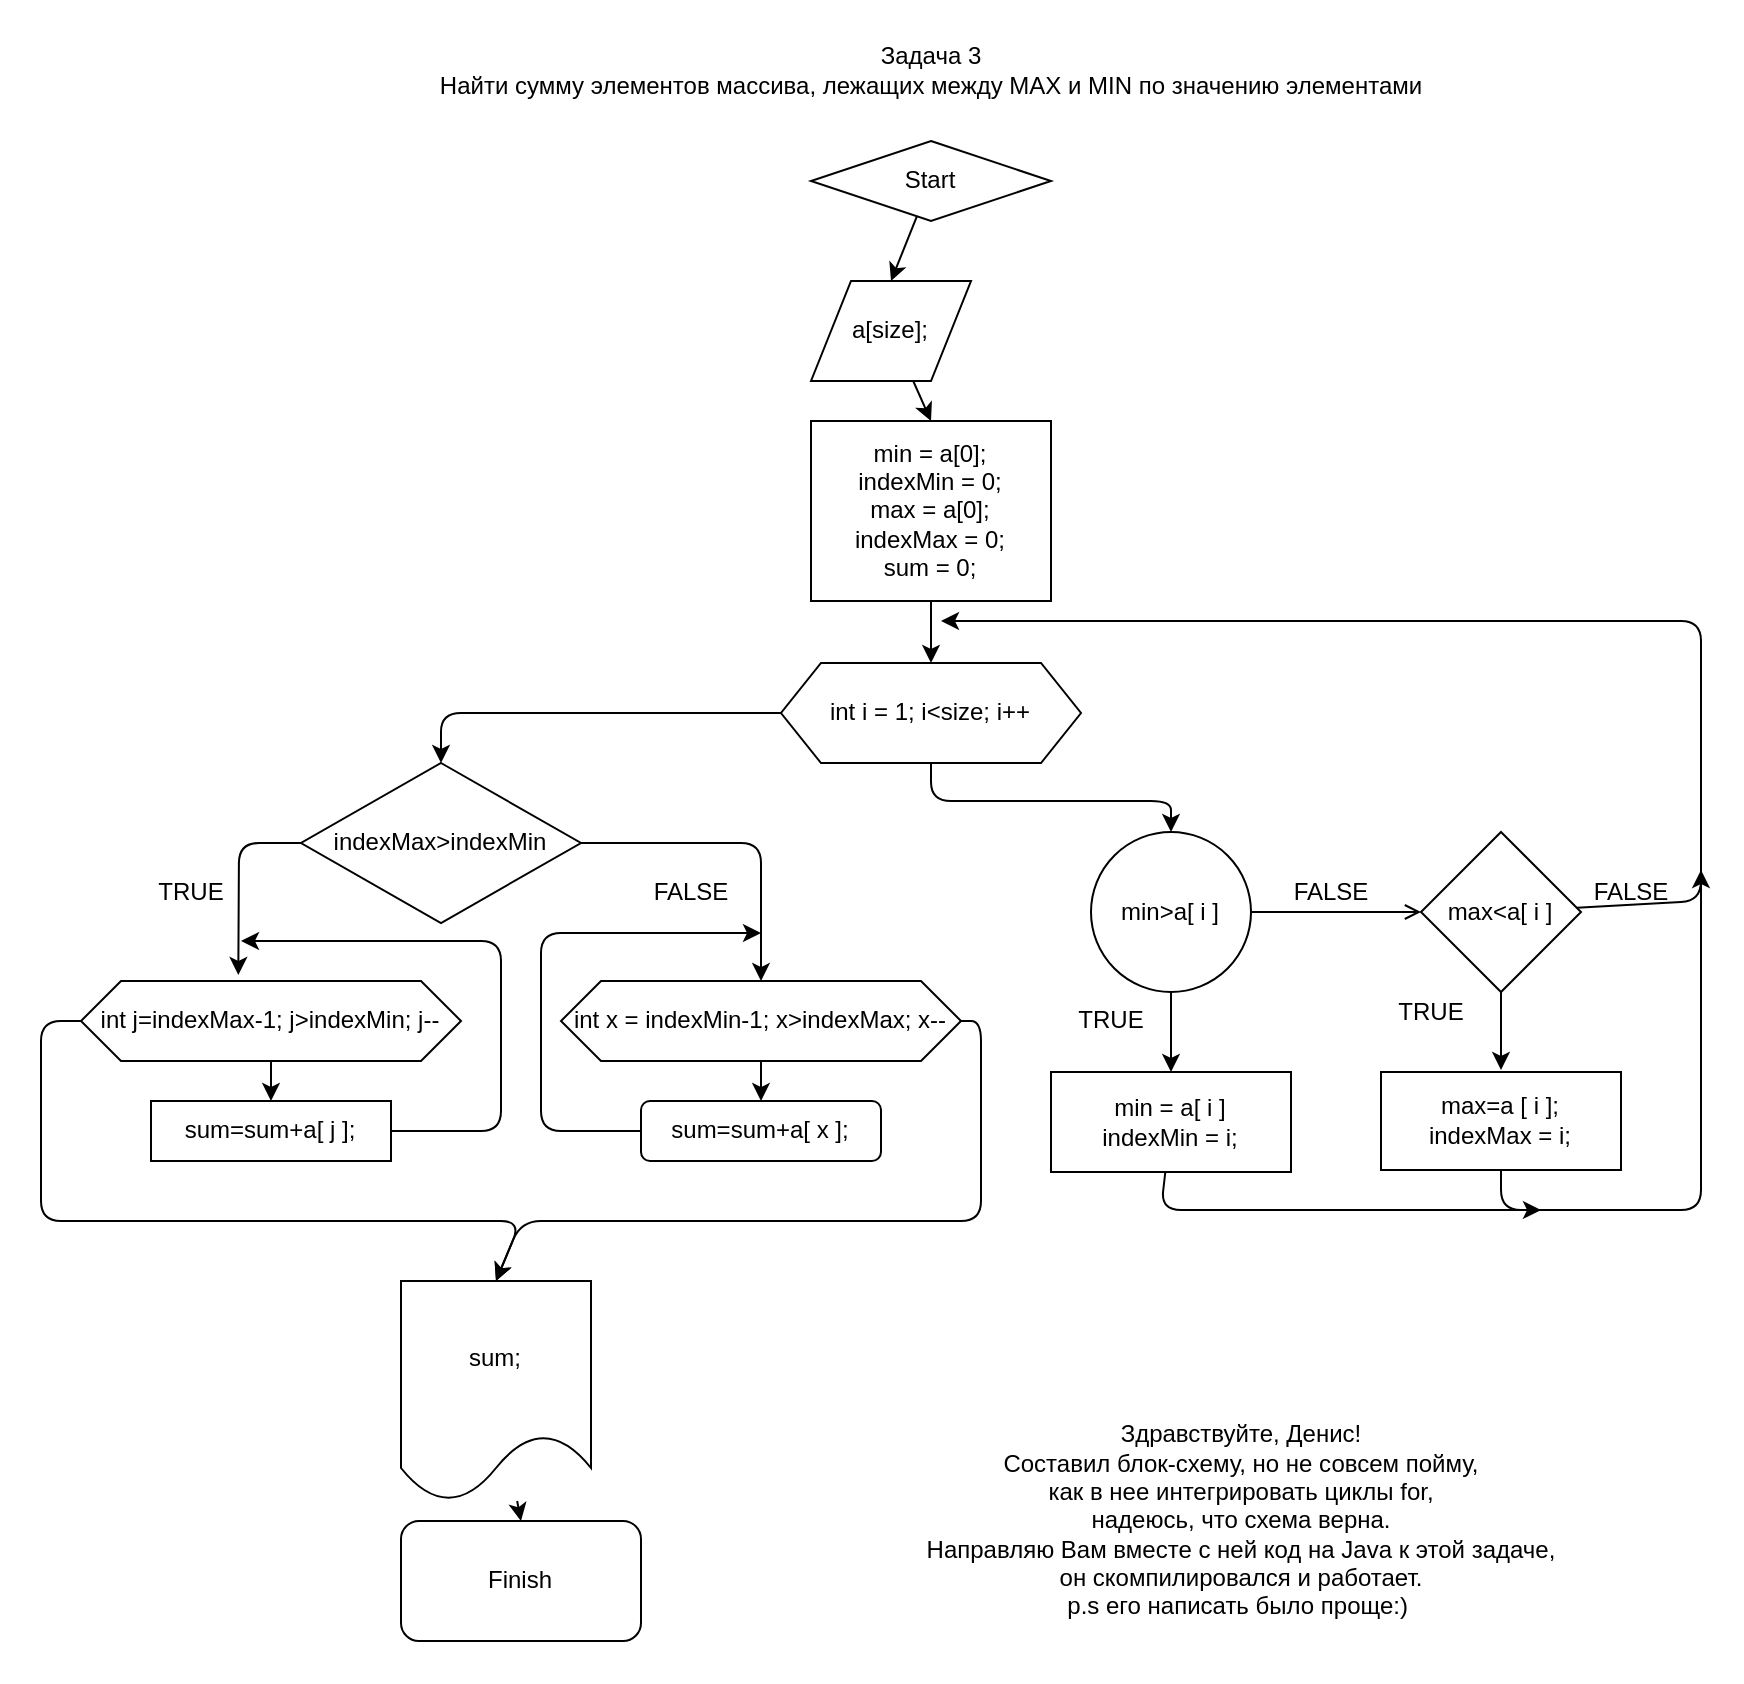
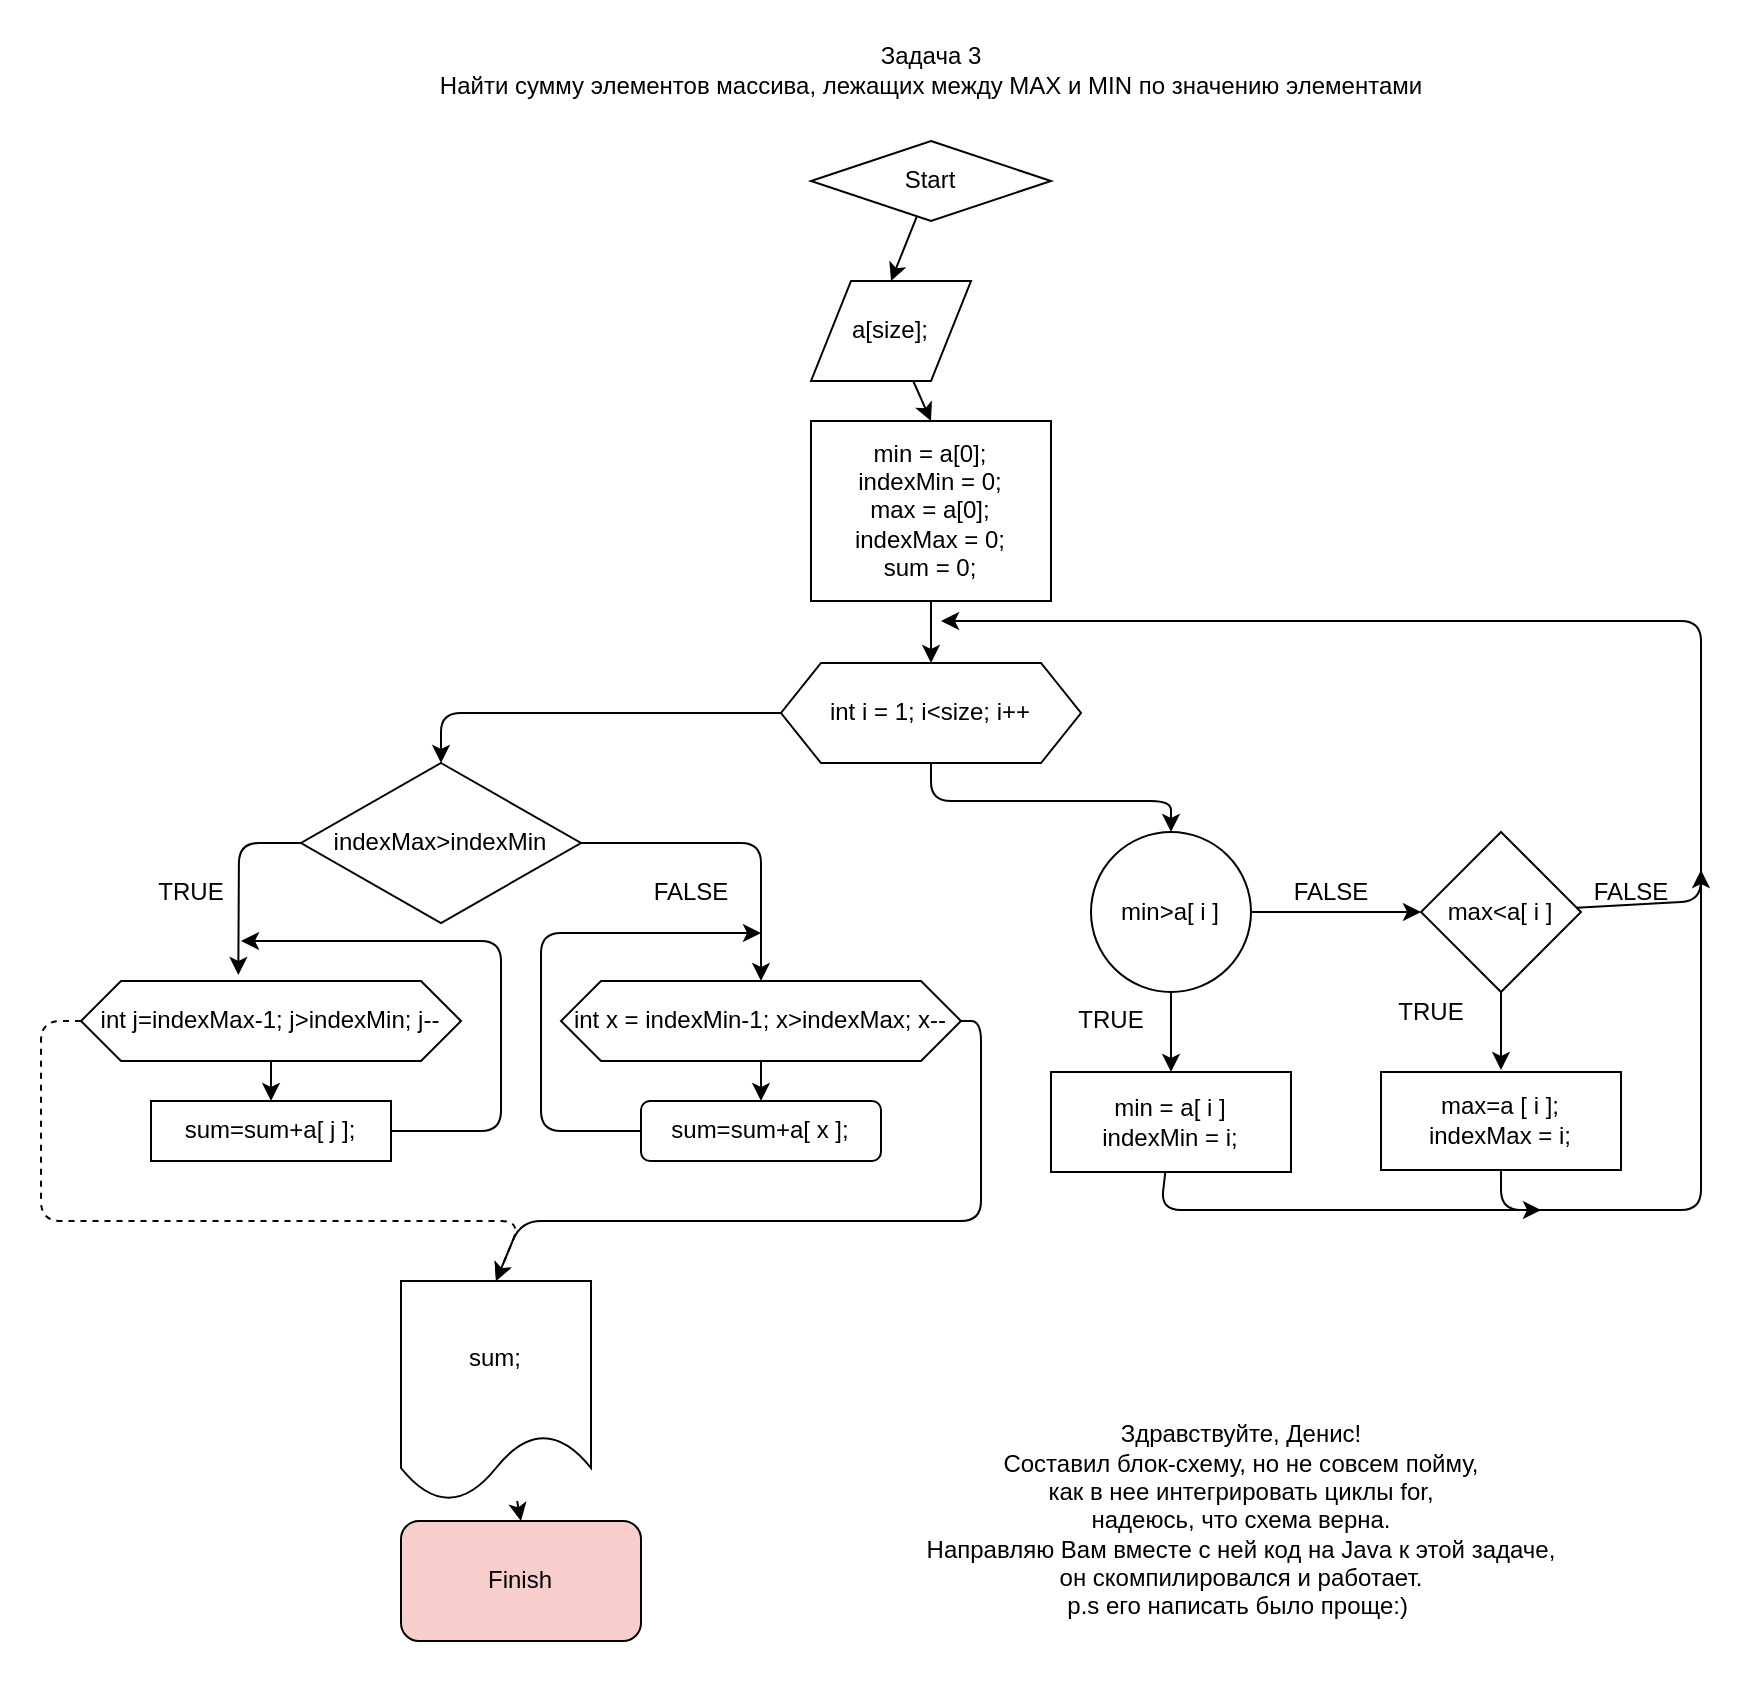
edge "min>a[ i ]" -> "max<a[ i ]": arrowhead open -> classic
edge "int j=indexMax-1; j>indexMin; j--" -> "sum;": style solid -> dashed
node "Finish": fillcolor #ffffff -> #f8cecc
